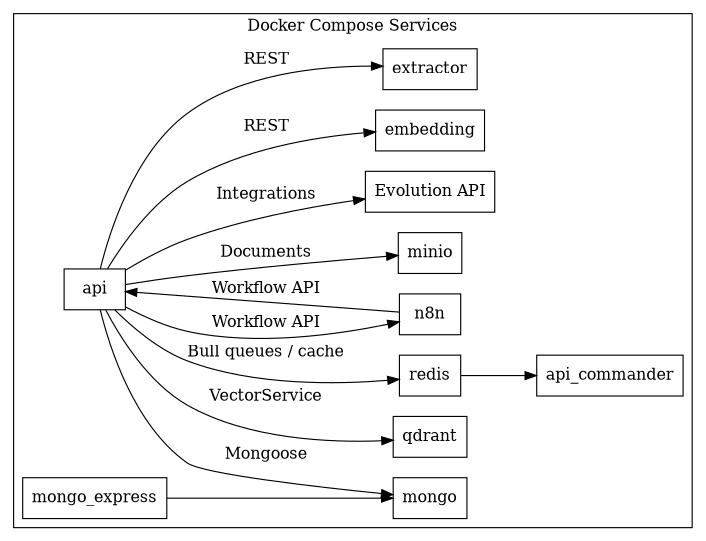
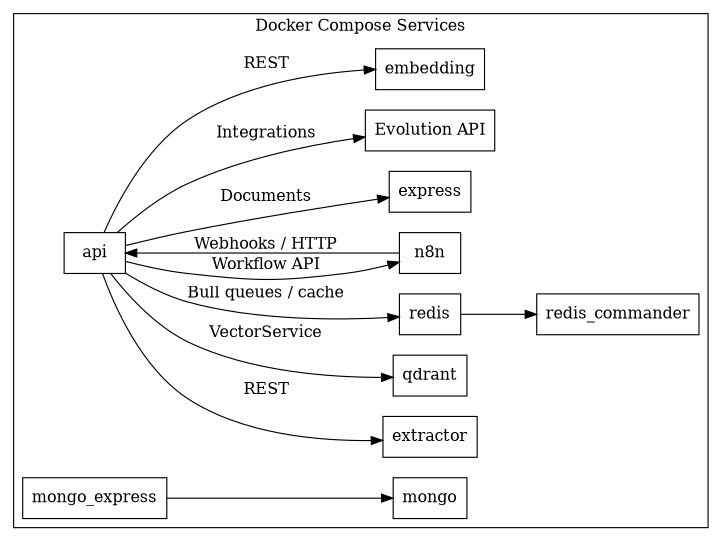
node "minio": label "minio" -> "express"
edge "n8n" -> "api": label "Workflow API" -> "Webhooks / HTTP"
node "api_commander": label "api_commander" -> "redis_commander"
edge "api" -> "mongo": removed, label "Mongoose"
